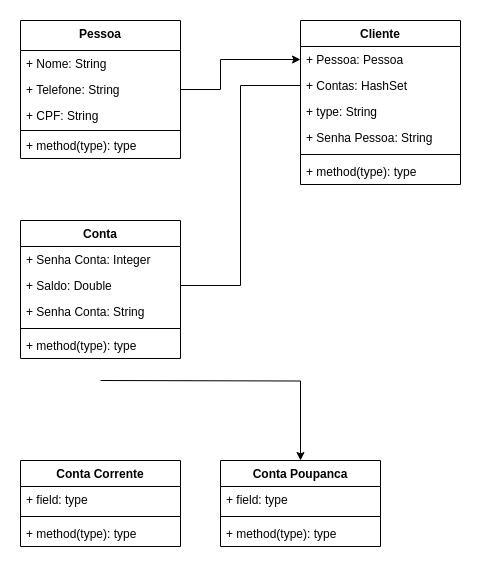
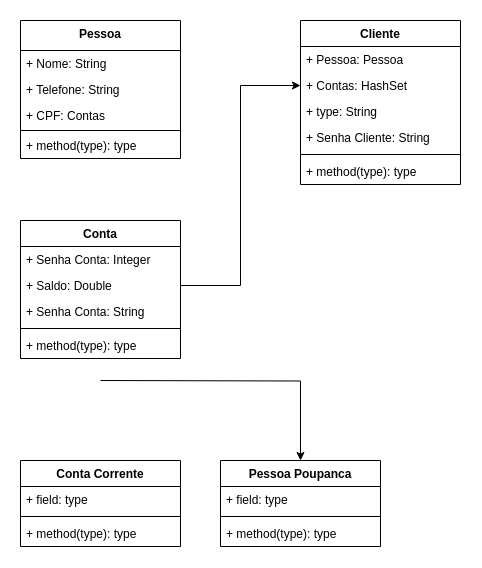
edge "+ Telefone: String" -> "+ Pessoa: Pessoa": removed
edge "+ Contas: HashSet" -- "+ Saldo: Double": arrowhead none -> classic
node "+ CPF: String": label "+ CPF: String" -> "+ CPF: Contas"
node "+ Senha Pessoa: String": label "+ Senha Pessoa: String" -> "+ Senha Cliente: String"
node "Conta Poupanca": label "Conta Poupanca" -> "Pessoa Poupanca"
